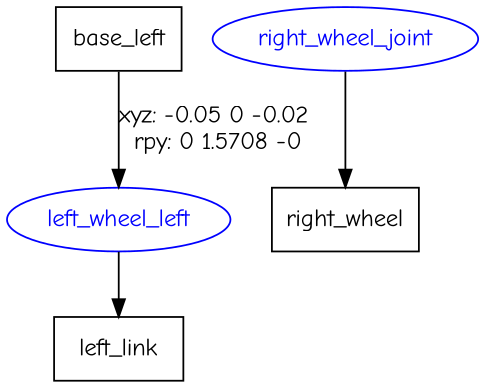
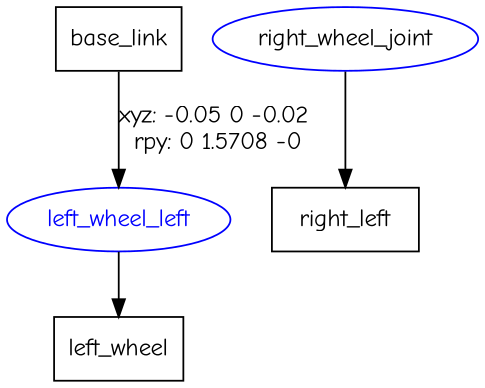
node "base_left": label "base_left" -> "base_link"
node "right_wheel_joint": fontcolor blue -> black
node "right_wheel": label "right_wheel" -> "right_left"
node "left_link": label "left_link" -> "left_wheel"
